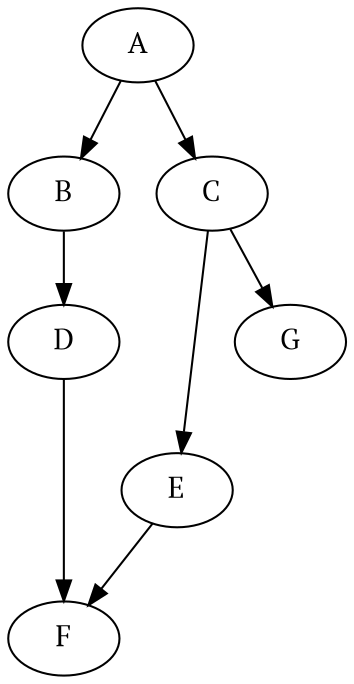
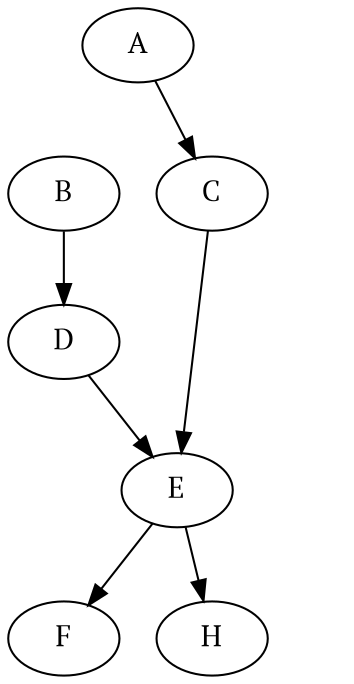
edge "A" -> "B": removed
node "G": removed
edge "D" -> "F": now "D" -> "E"
node "H": added
